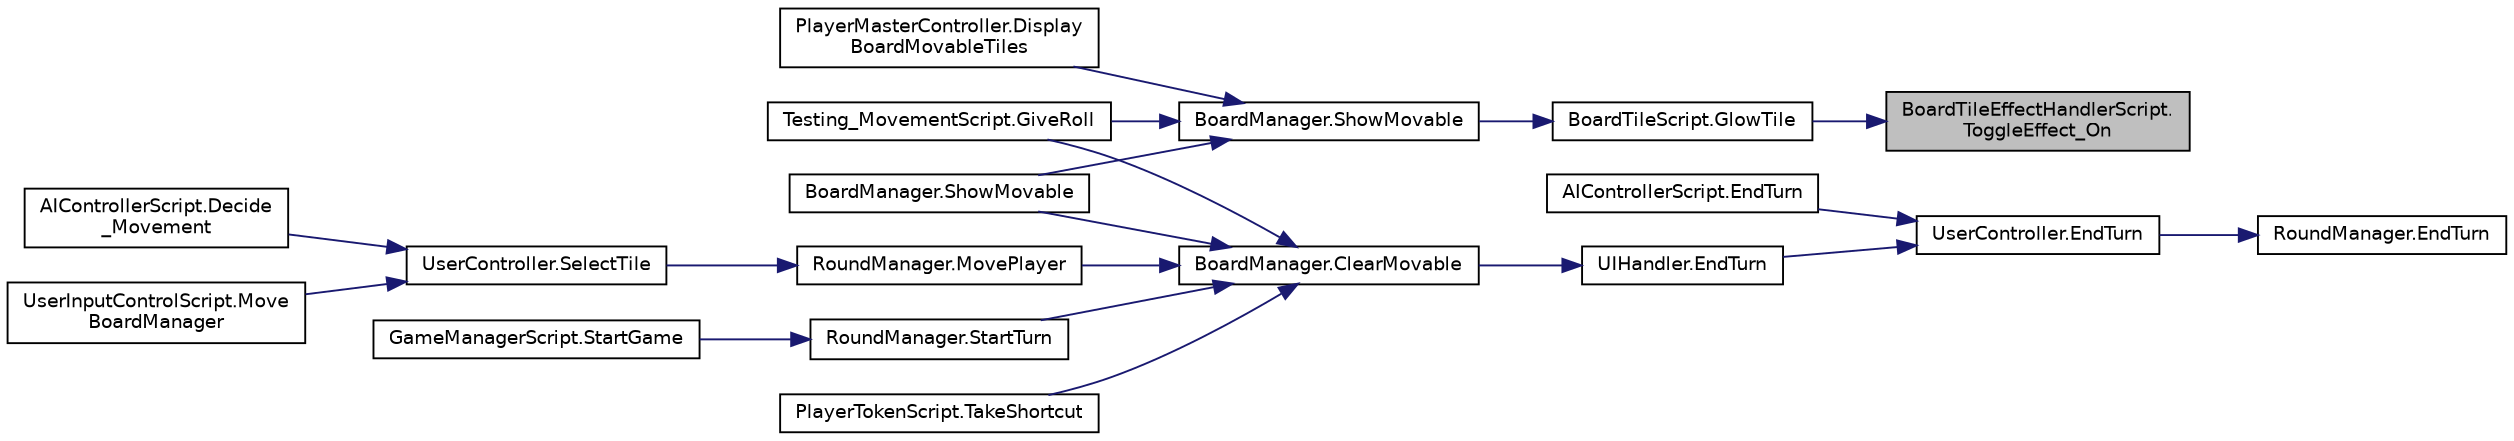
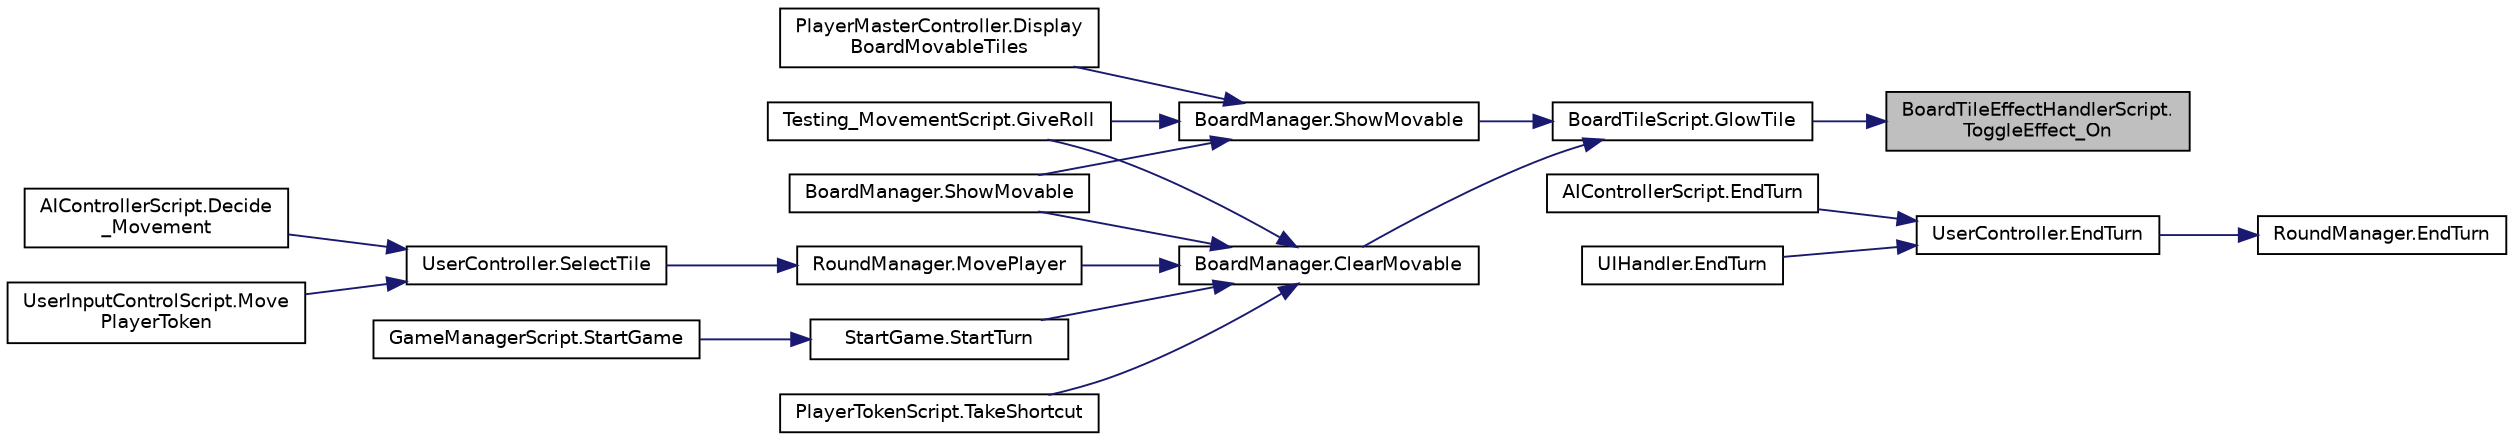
edge "BoardManager.ClearMovable" -> "UIHandler.EndTurn": now "BoardManager.ClearMovable" -> "BoardTileScript.GlowTile"
node "UserInputControlScript.Move BoardManager": label "UserInputControlScript.Move BoardManager" -> "UserInputControlScript.Move PlayerToken"
node "RoundManager.StartTurn": label "RoundManager.StartTurn" -> "StartGame.StartTurn"
